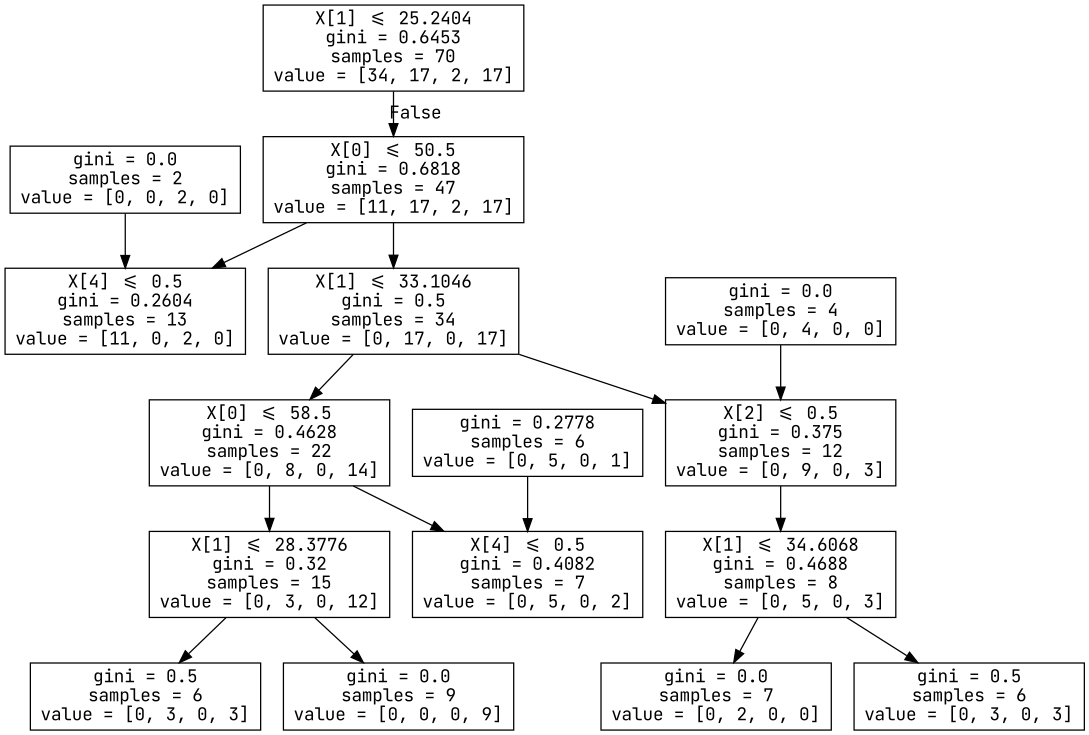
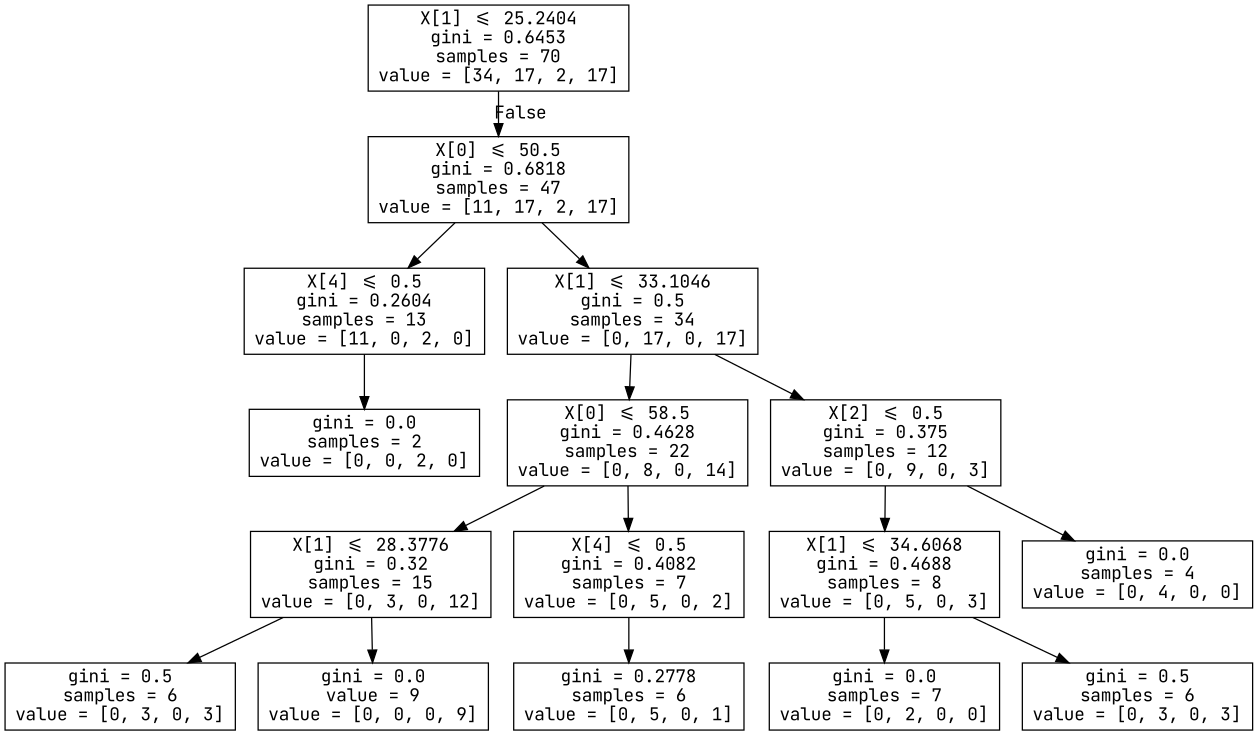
edge "gini = 0.0 samples = 2 value = [0, 0, 2, 0]" -> "X[4] <= 0.5 gini = 0.2604 samples = 13 value = [11, 0, 2, 0]": reversed
edge "gini = 0.0 samples = 4 value = [0, 4, 0, 0]" -> "X[2] <= 0.5 gini = 0.375 samples = 12 value = [0, 9, 0, 3]": reversed
edge "gini = 0.2778 samples = 6 value = [0, 5, 0, 1]" -> "X[4] <= 0.5 gini = 0.4082 samples = 7 value = [0, 5, 0, 2]": reversed
node "gini = 0.0 samples = 9 value = [0, 0, 0, 9]": label "gini = 0.0 samples = 9 value = [0, 0, 0, 9]" -> "gini = 0.0 value = 9 value = [0, 0, 0, 9]"
